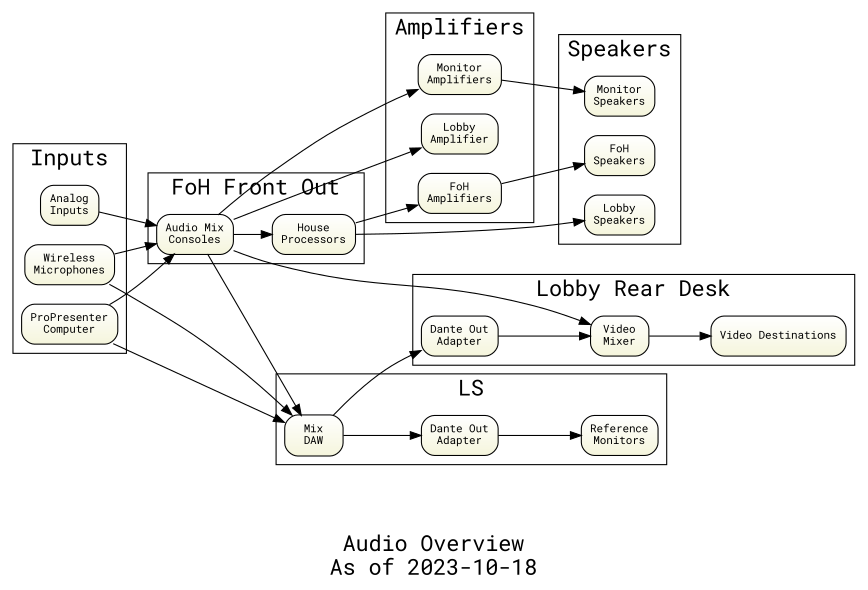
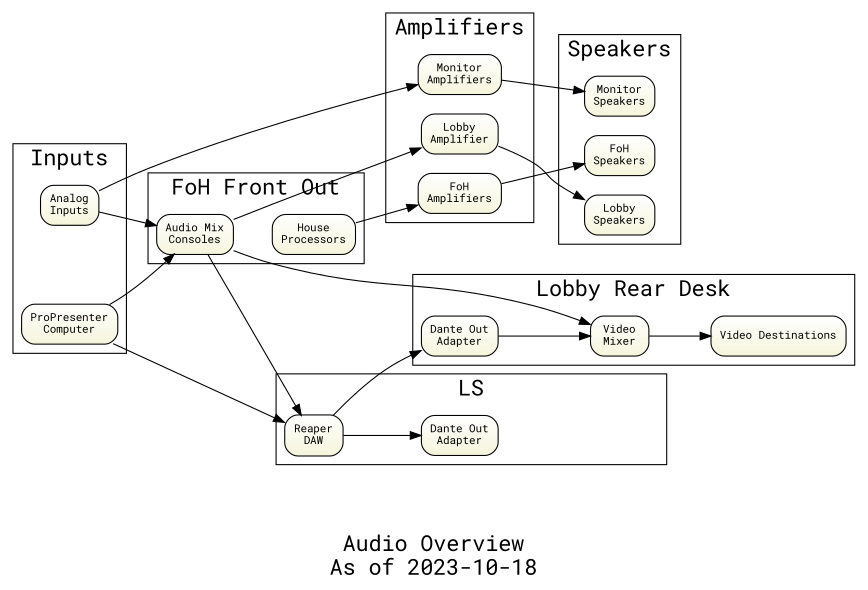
edge "Audio Mix Consoles" -> "Monitor Amplifiers": now "Analog Inputs" -> "Monitor Amplifiers"
edge "House Processors" -> "Lobby Speakers": now "Lobby Amplifier" -> "Lobby Speakers"
edge "Audio Mix Consoles" -> "House Processors": removed
node "Wireless Microphones": removed
node "Mix DAW": label "Mix DAW" -> "Reaper DAW"
node "Reference Monitors": removed
